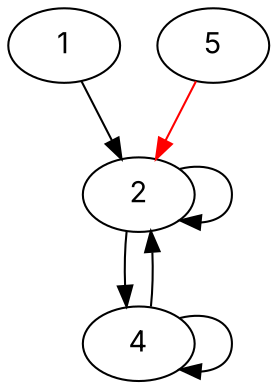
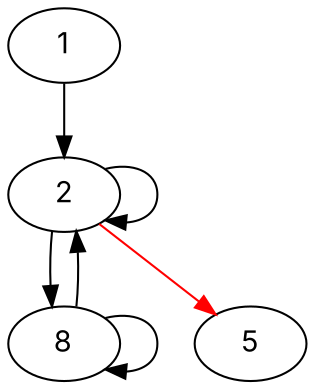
edge "5" -> "2": reversed
node "4": label "4" -> "8"
